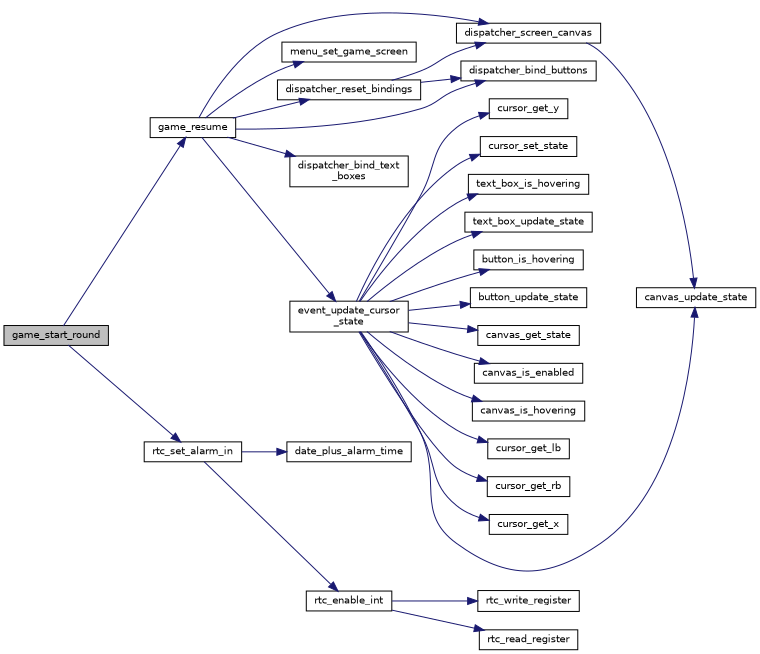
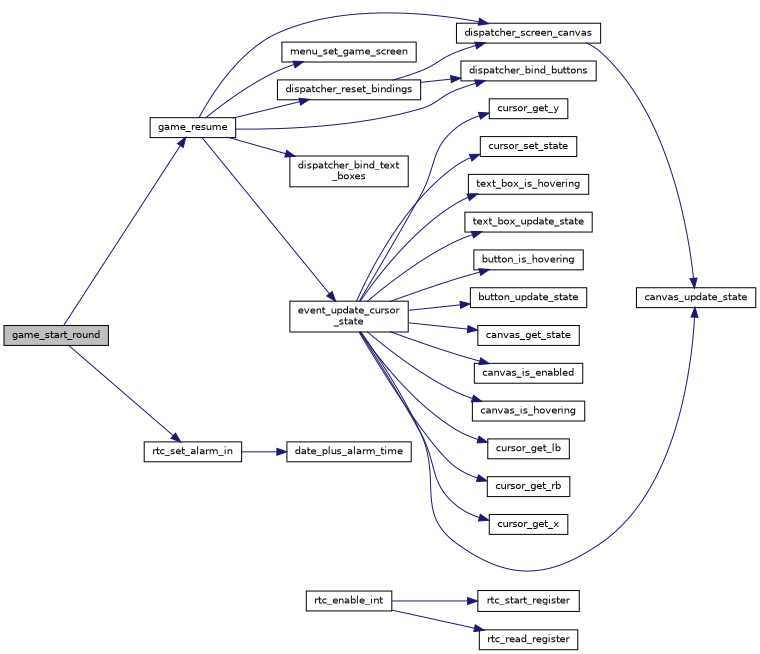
edge "rtc_set_alarm_in" -> "rtc_enable_int": removed
node "rtc_write_register": label "rtc_write_register" -> "rtc_start_register"
